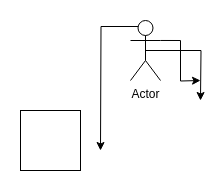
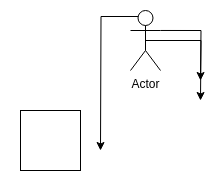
node "Actor": moved (146, 51) -> (146, 41)
